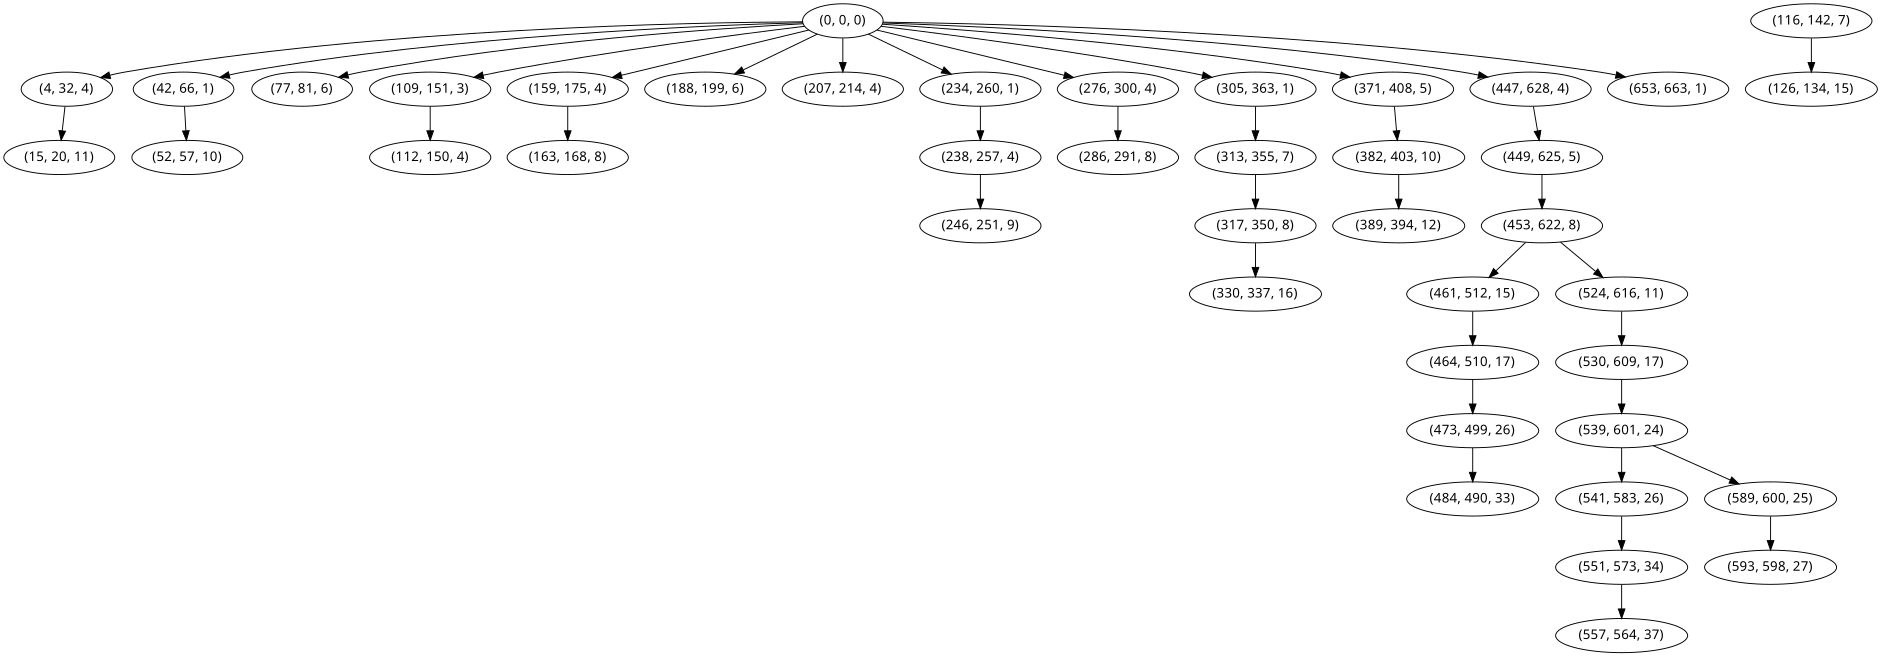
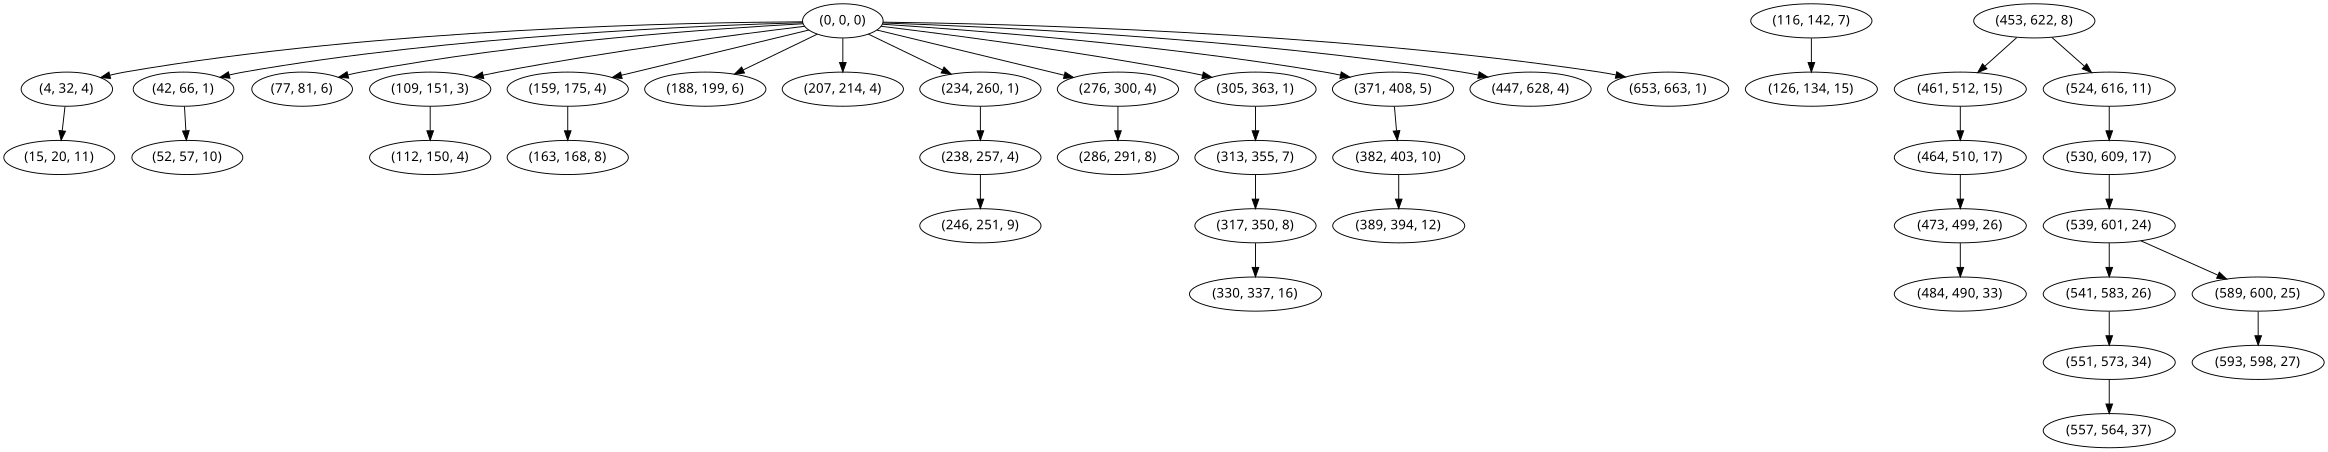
node "(449, 625, 5)": removed
